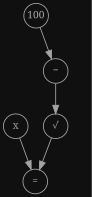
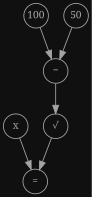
node "50": added
